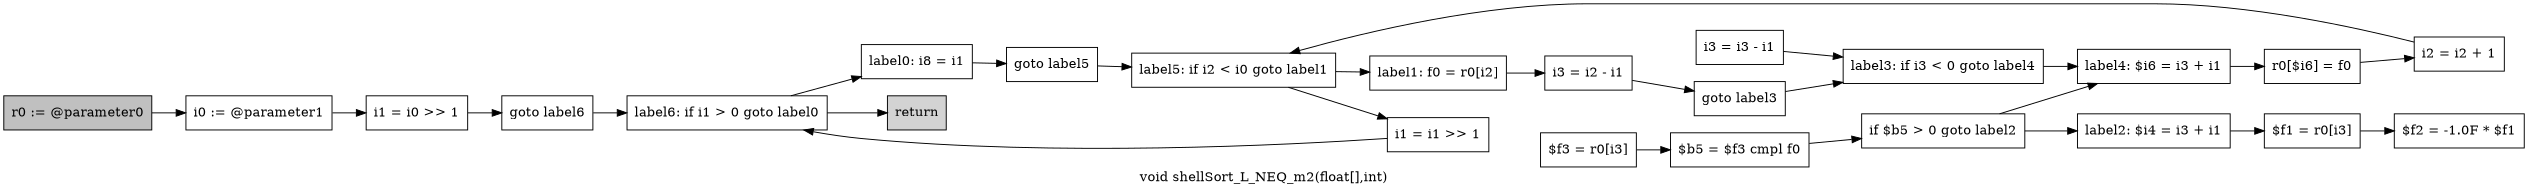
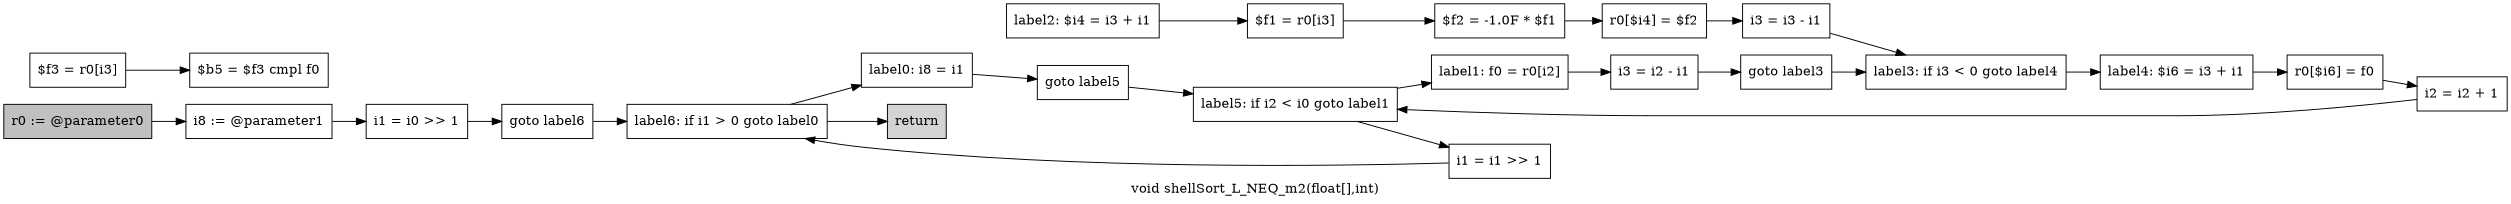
node "r0[$i4] = $f2": added
node "i0 := @parameter1": label "i0 := @parameter1" -> "i8 := @parameter1"
node "if $b5 > 0 goto label2": removed
